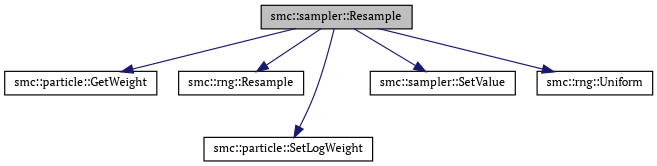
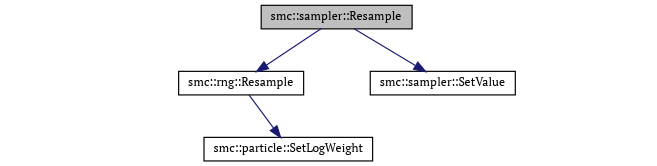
edge "smc::sampler::Resample" -> "smc::particle::SetLogWeight": now "smc::rng::Resample" -> "smc::particle::SetLogWeight"
node "smc::particle::GetWeight": removed
node "smc::rng::Uniform": removed
